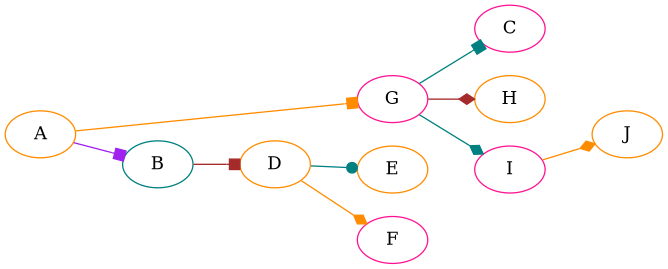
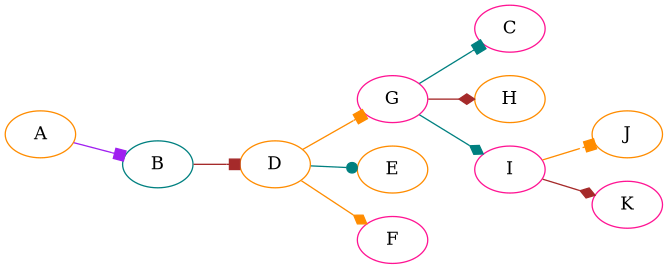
edge "A" -> "G": now "D" -> "G"
edge "I" -> "J": arrowhead diamond -> box
node "K": added
